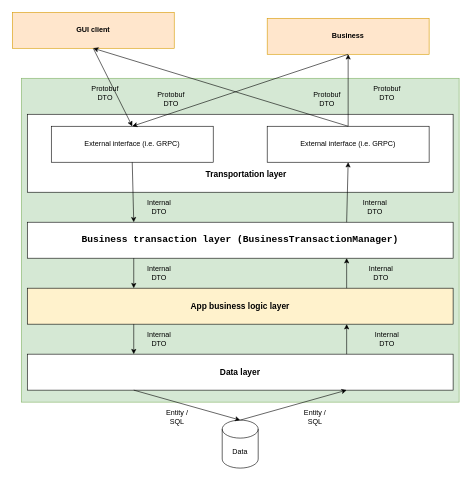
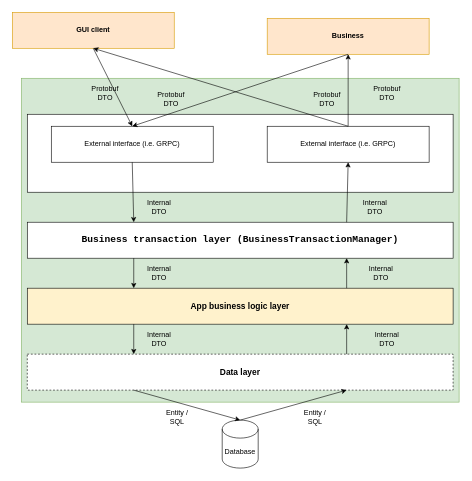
node "Transportation layer": removed
node "Data layer": style solid -> dashed
node "Data": label "Data" -> "Database"
